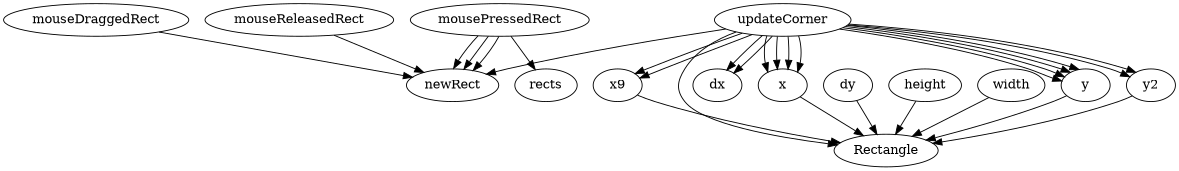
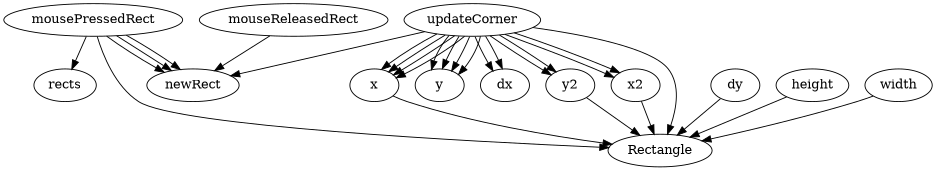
node "mouseDraggedRect": removed
node "x9": label "x9" -> "x2"
edge "y" -> "Rectangle": now "mousePressedRect" -> "Rectangle"
